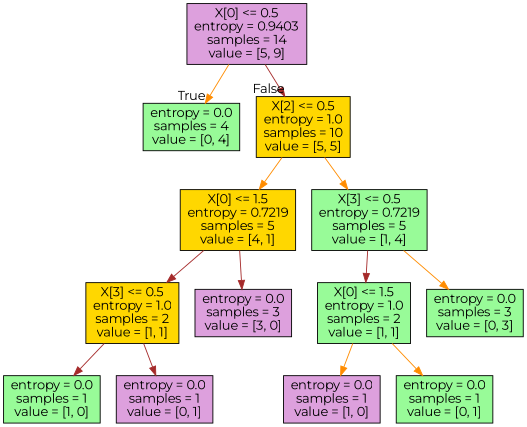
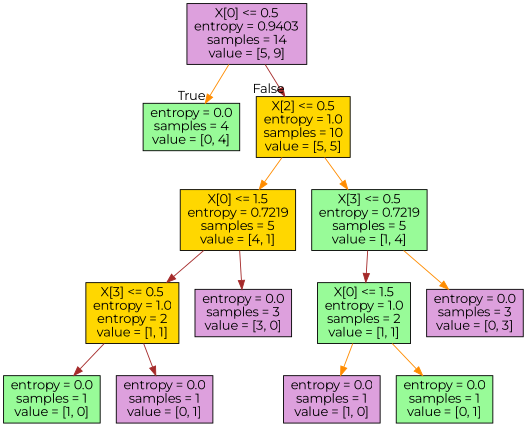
node "X[3] <= 0.5 entropy = 1.0 samples = 2 value = [1, 1]": label "X[3] <= 0.5 entropy = 1.0 samples = 2 value = [1, 1]" -> "X[3] <= 0.5 entropy = 1.0 entropy = 2 value = [1, 1]"
node "entropy = 0.0 samples = 3 value = [0, 3]": fillcolor palegreen -> plum
